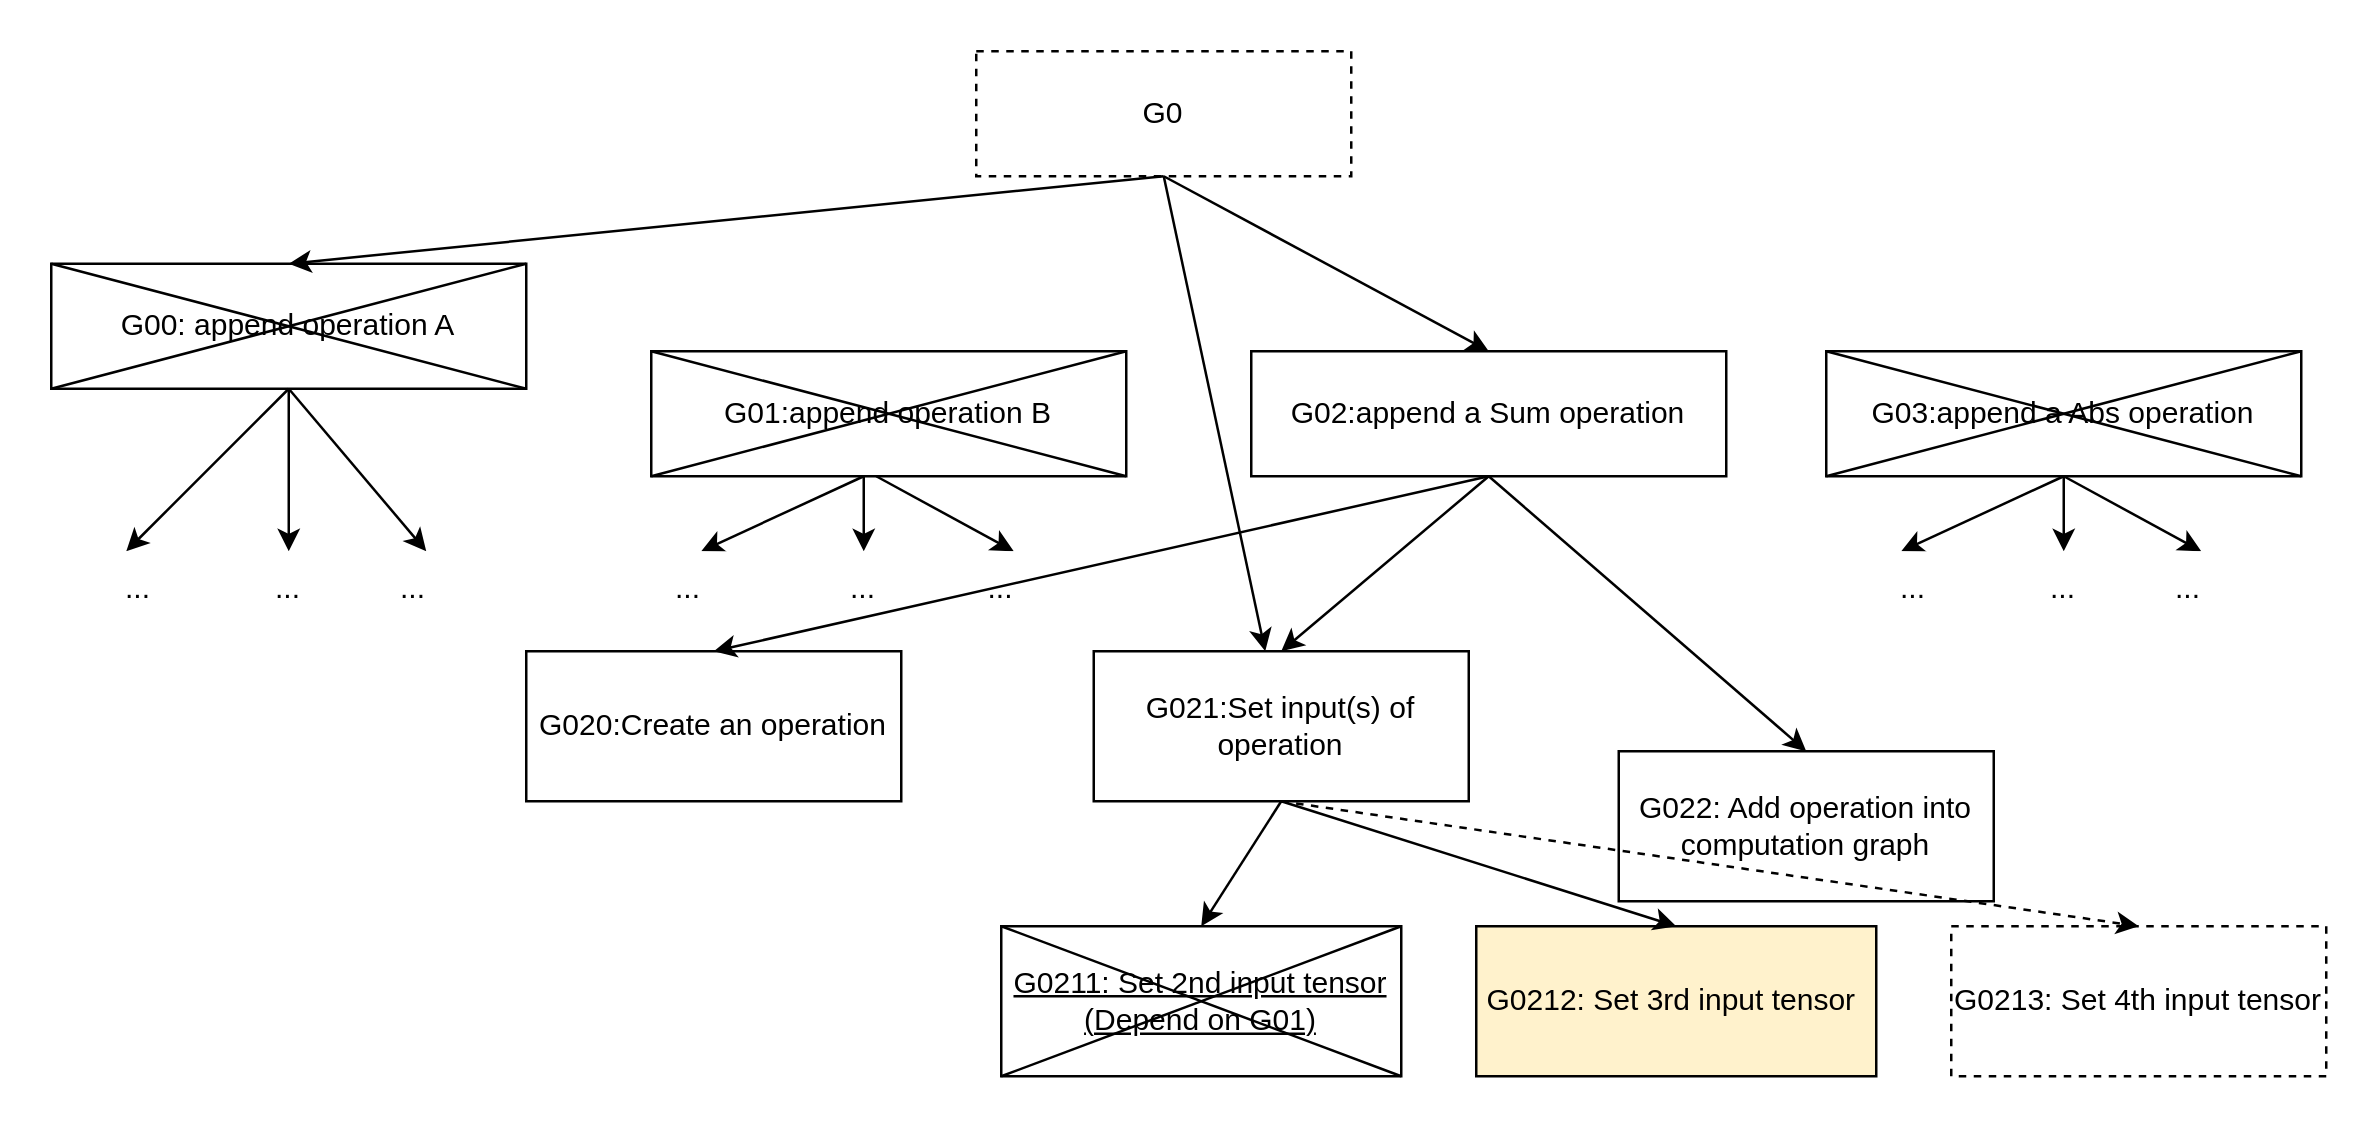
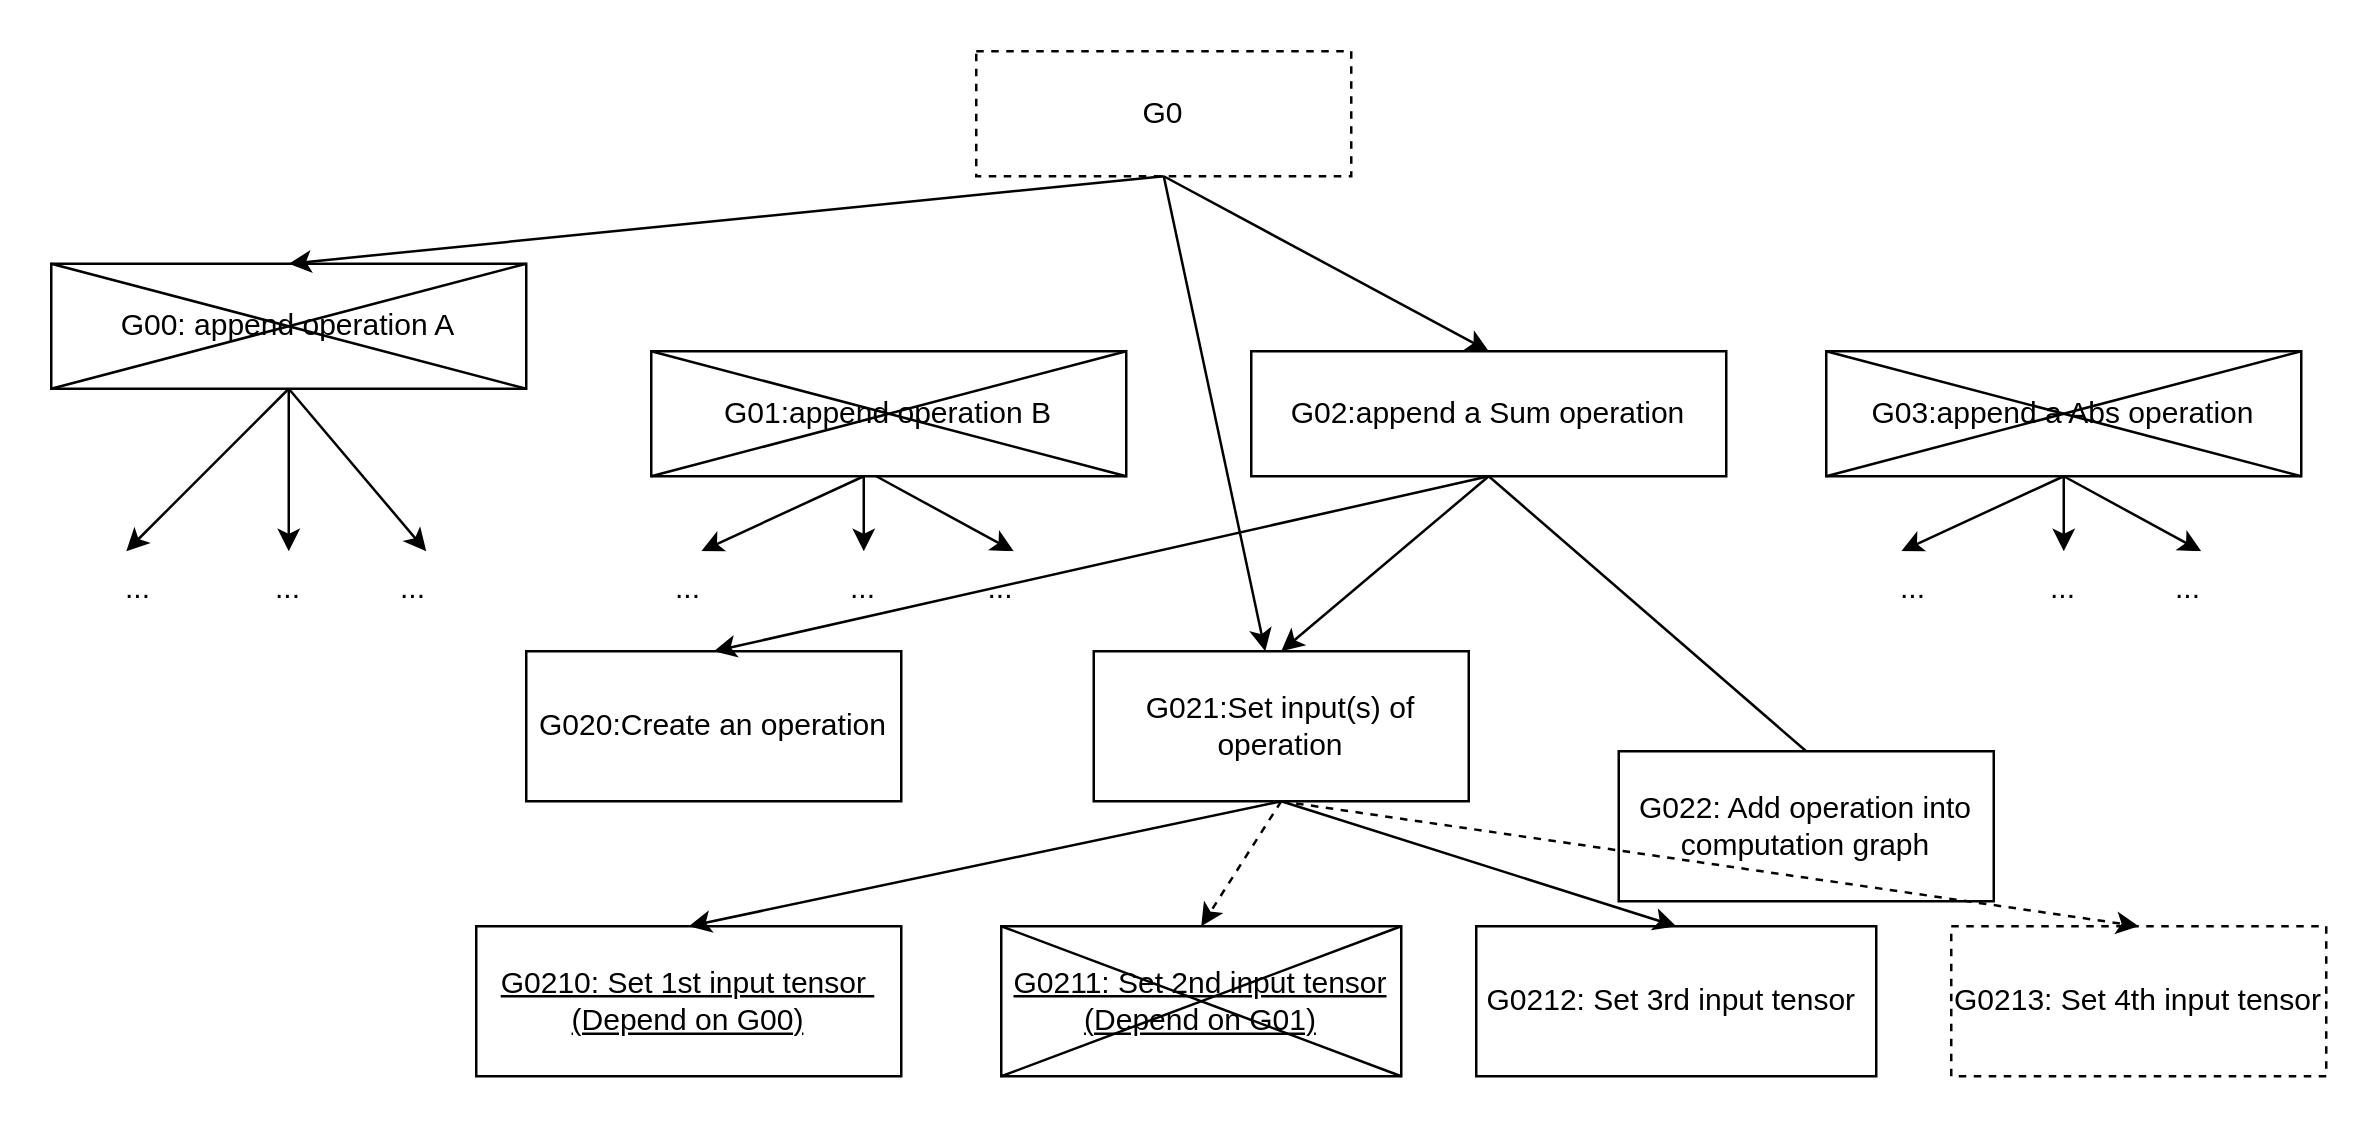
edge "G02:append a Sum operation" -> "G022: Add operation into computation graph": arrowhead classic -> none
edge "G021:Set input(s) of operation" -> "G0211: Set 2nd input tensor (Depend on G01)": style solid -> dashed
edge "G021:Set input(s) of operation" -> "G0210: Set 1st input tensor (Depend on G00)": added
node "G0210: Set 1st input tensor (Depend on G00)": added
node "G0212: Set 3rd input tensor": fillcolor #fff2cc -> #ffffff
